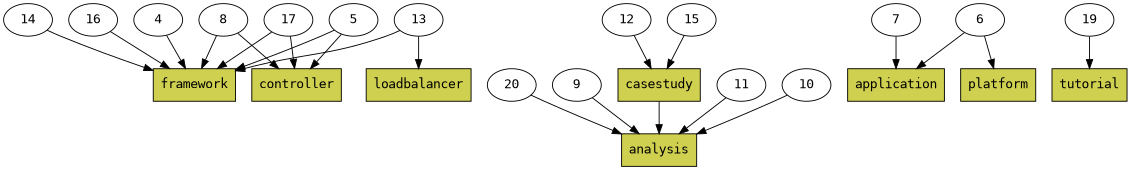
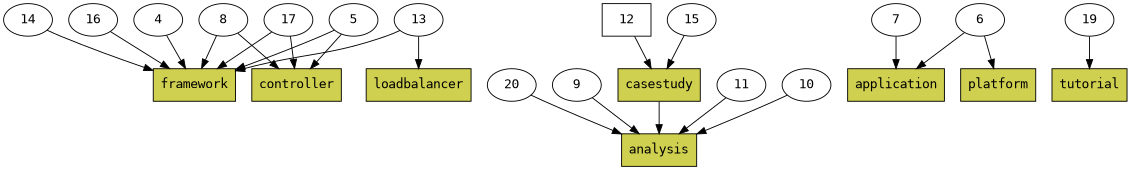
node "12": shape ellipse -> box
